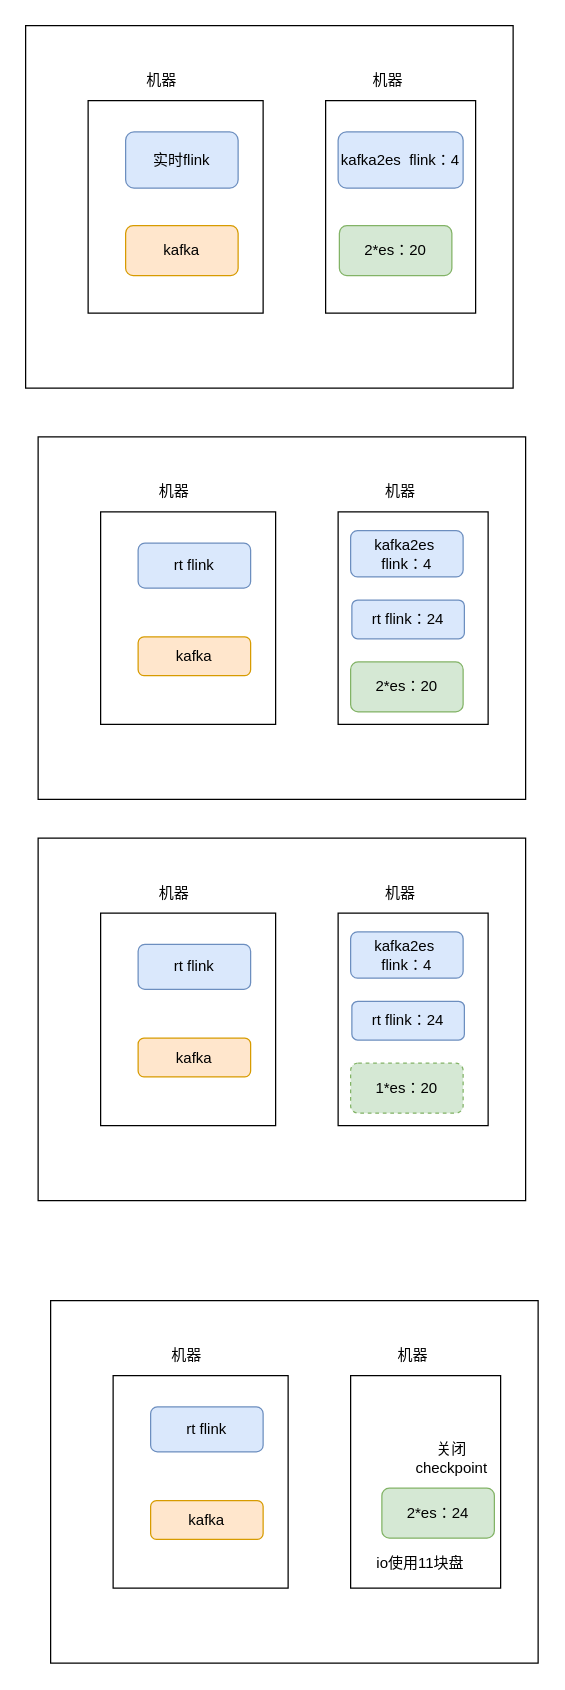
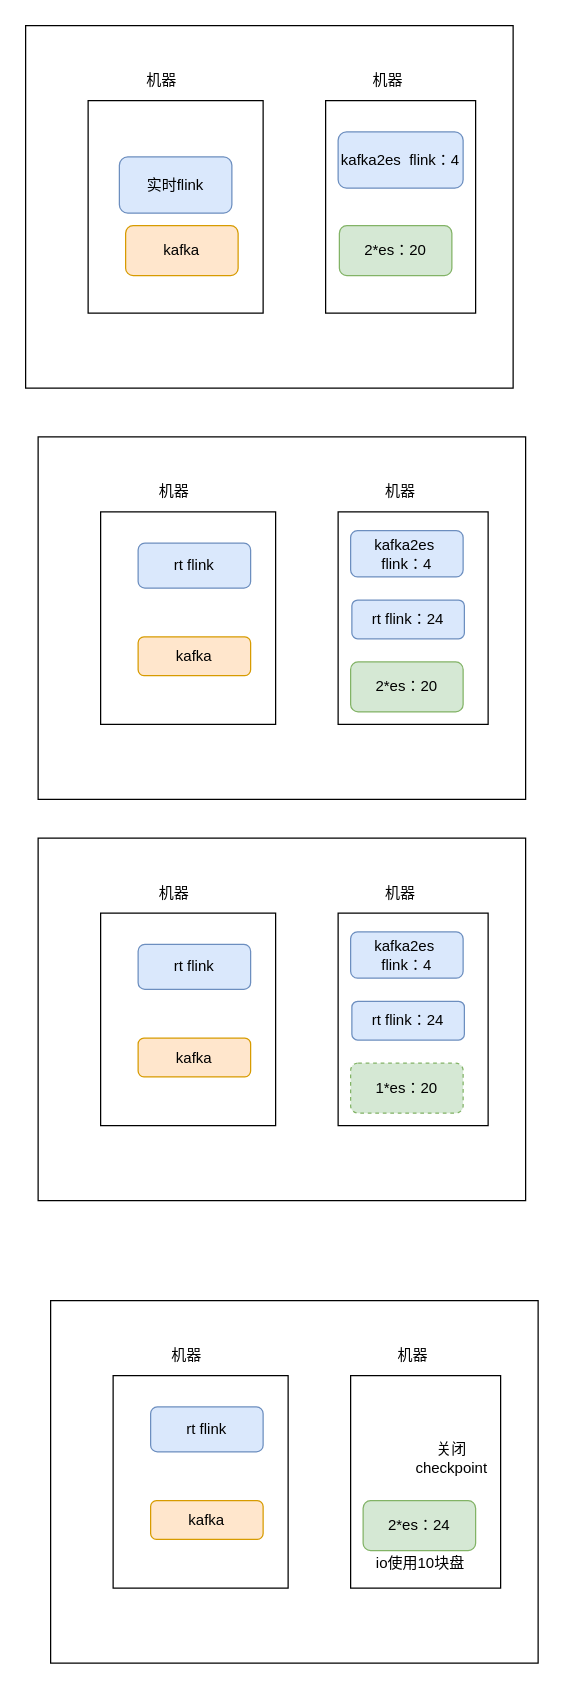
node "实时flink": moved (182, 160) -> (176, 185)
node "2*es：24": moved (438, 1513) -> (419, 1526)
node "io使用11块盘": label "io使用11块盘" -> "io使用10块盘"
